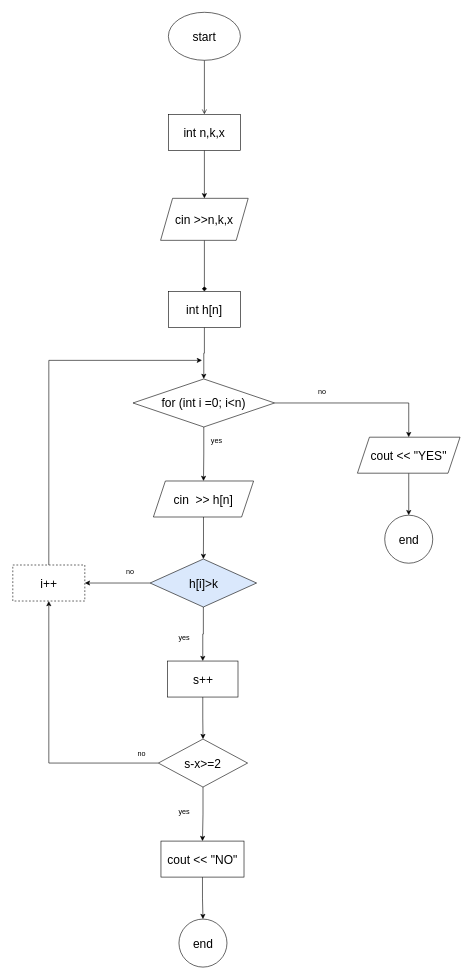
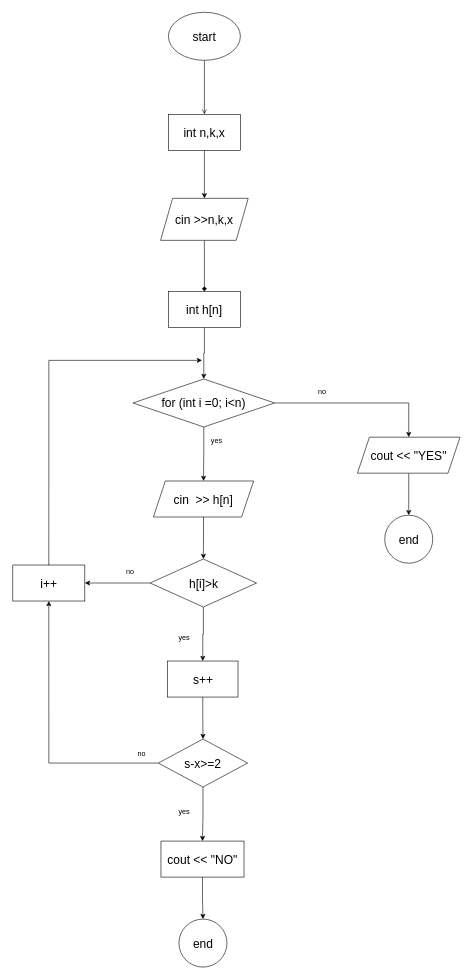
node "i++": style dashed -> solid
node "h[i]>k": fillcolor #dae8fc -> #ffffff
